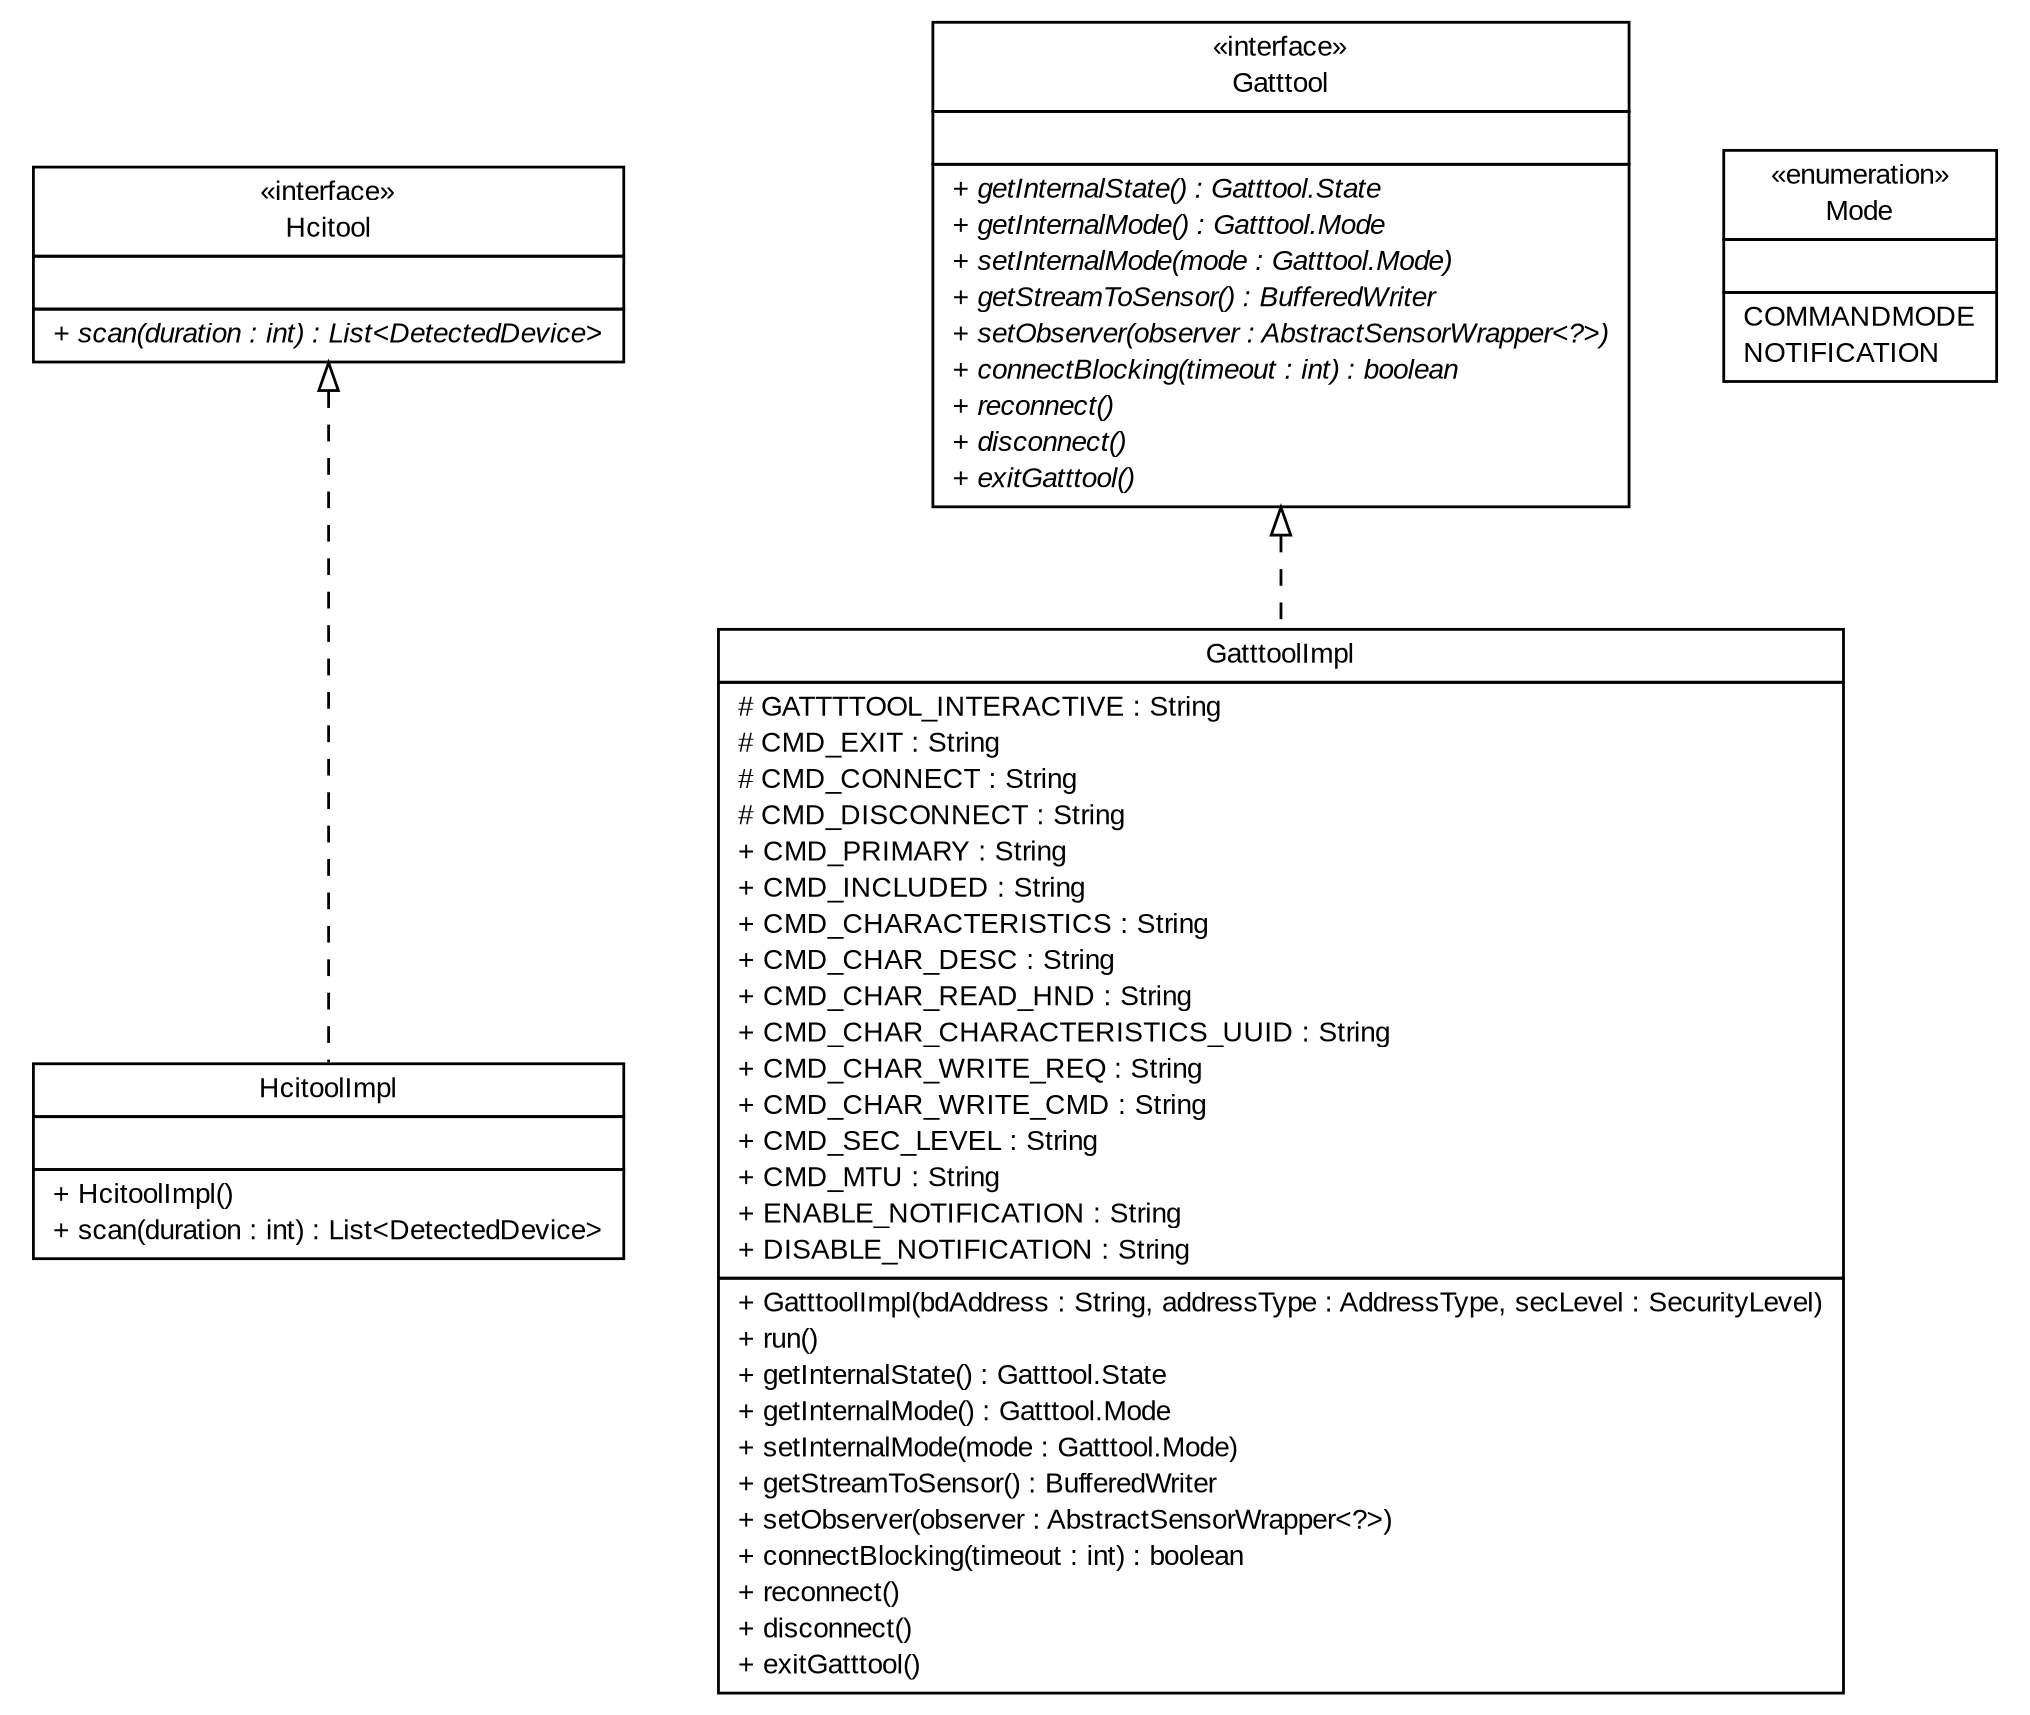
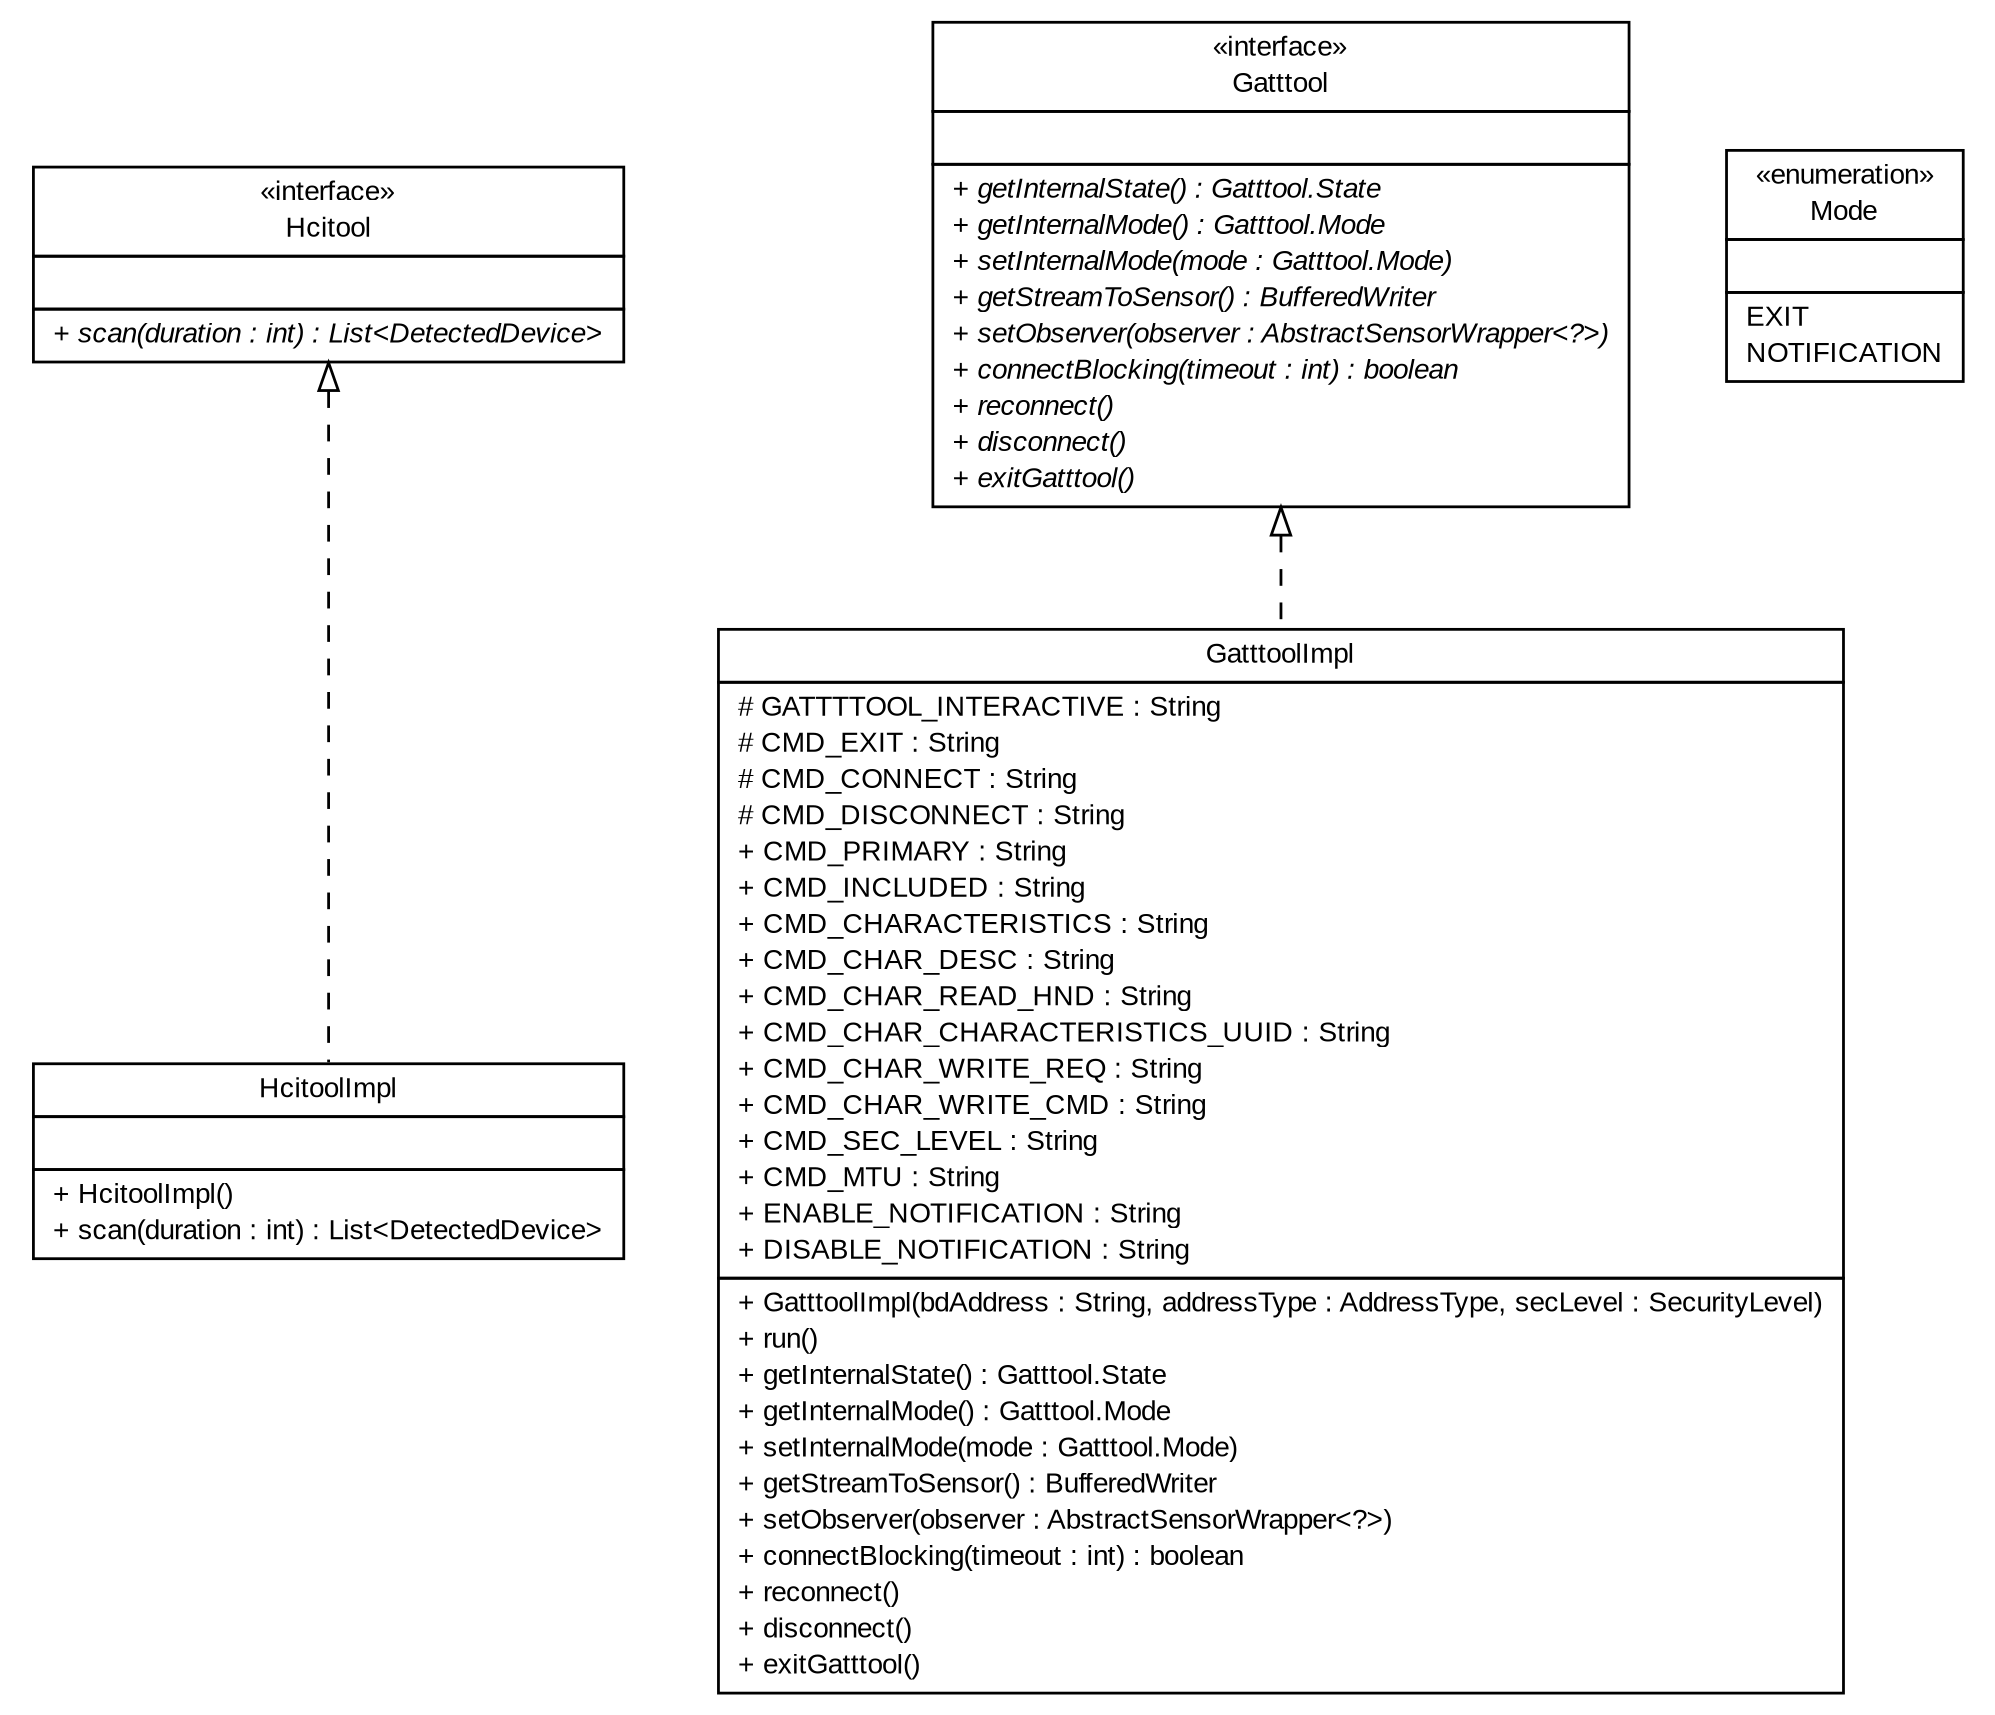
node "Mode": text "COMMANDMODE" -> "EXIT"
